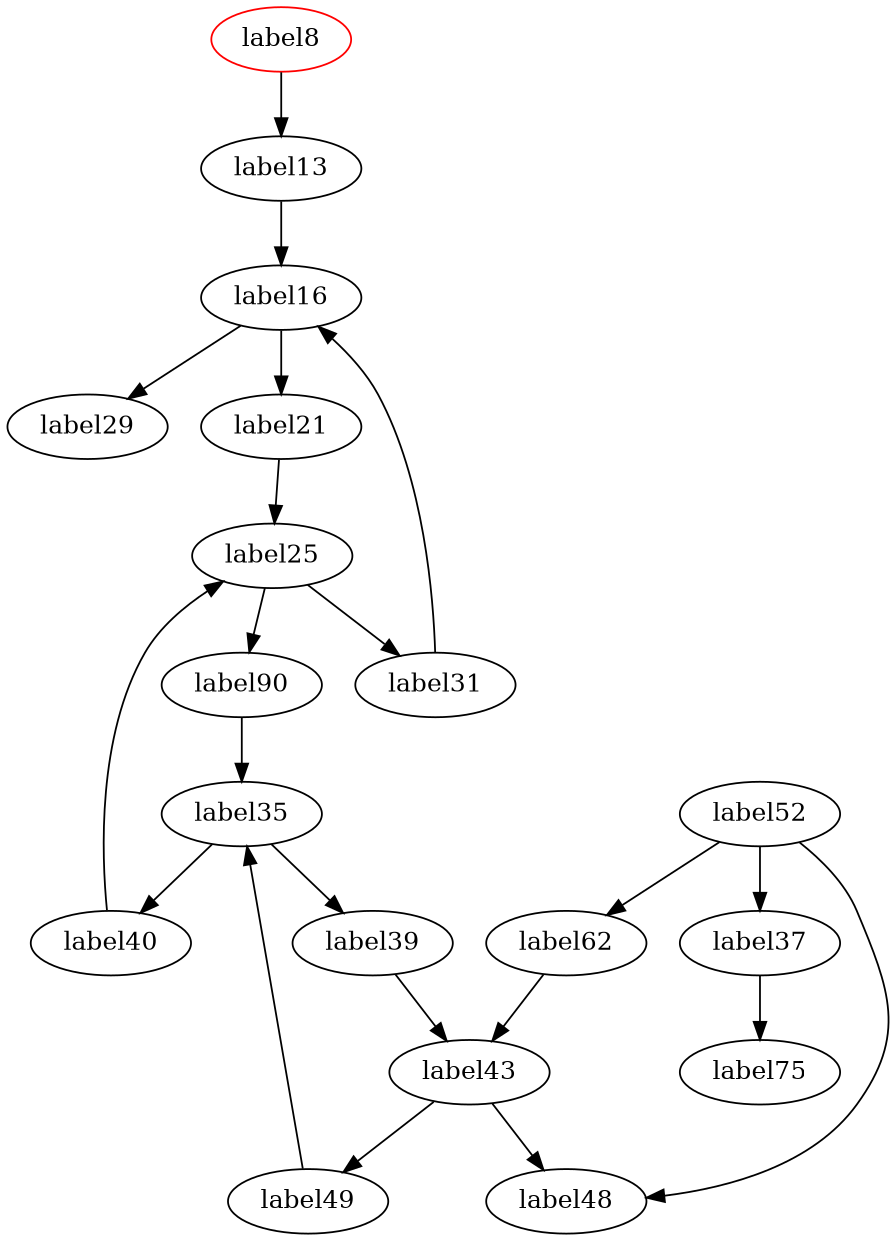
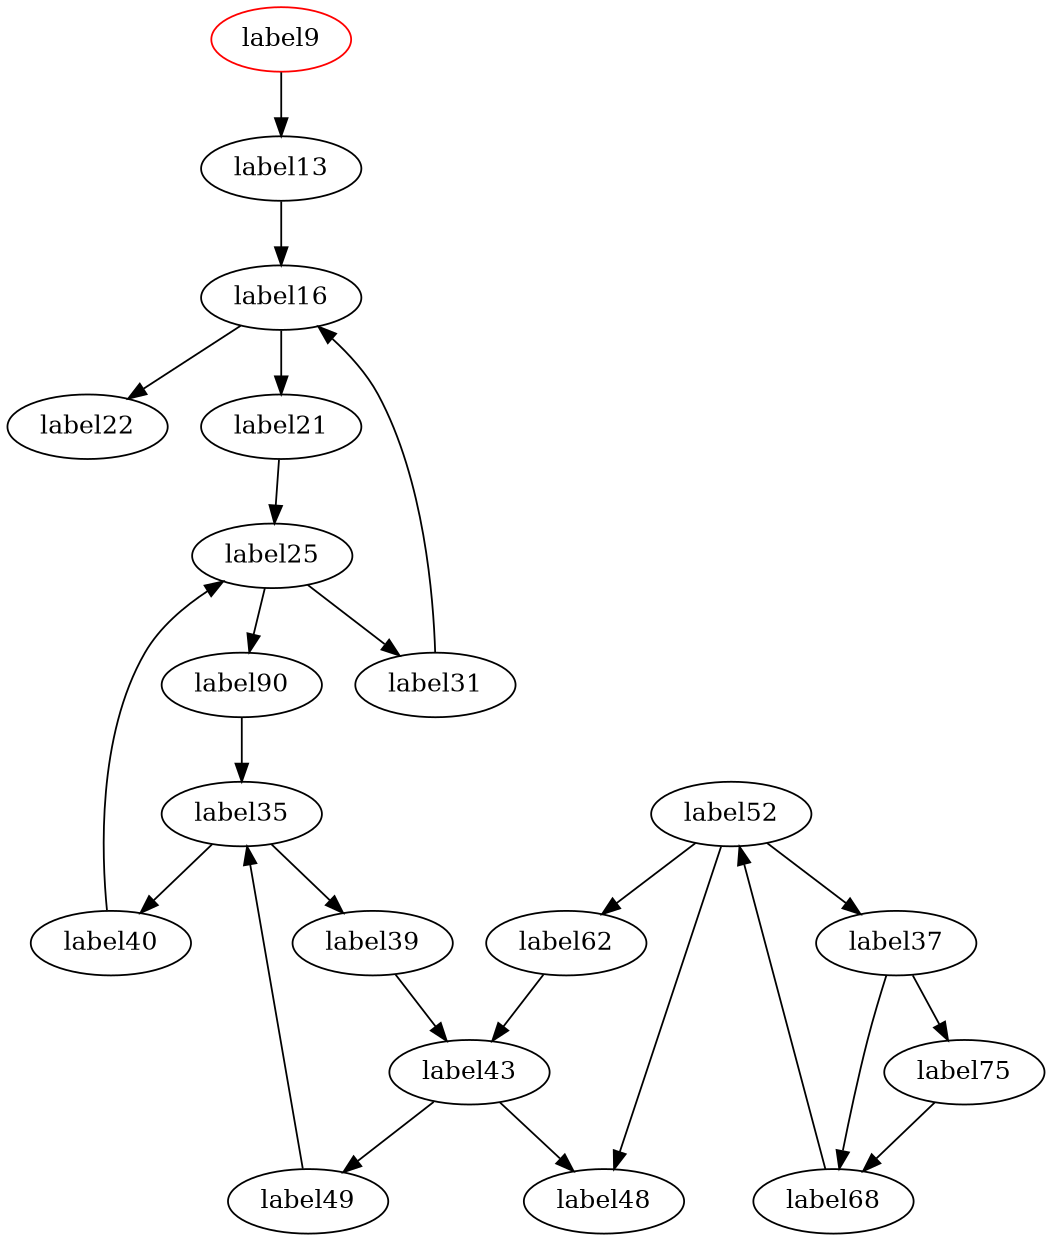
node "label8": label "label8" -> "label9"
node "label29": label "label29" -> "label22"
node "label68": added
